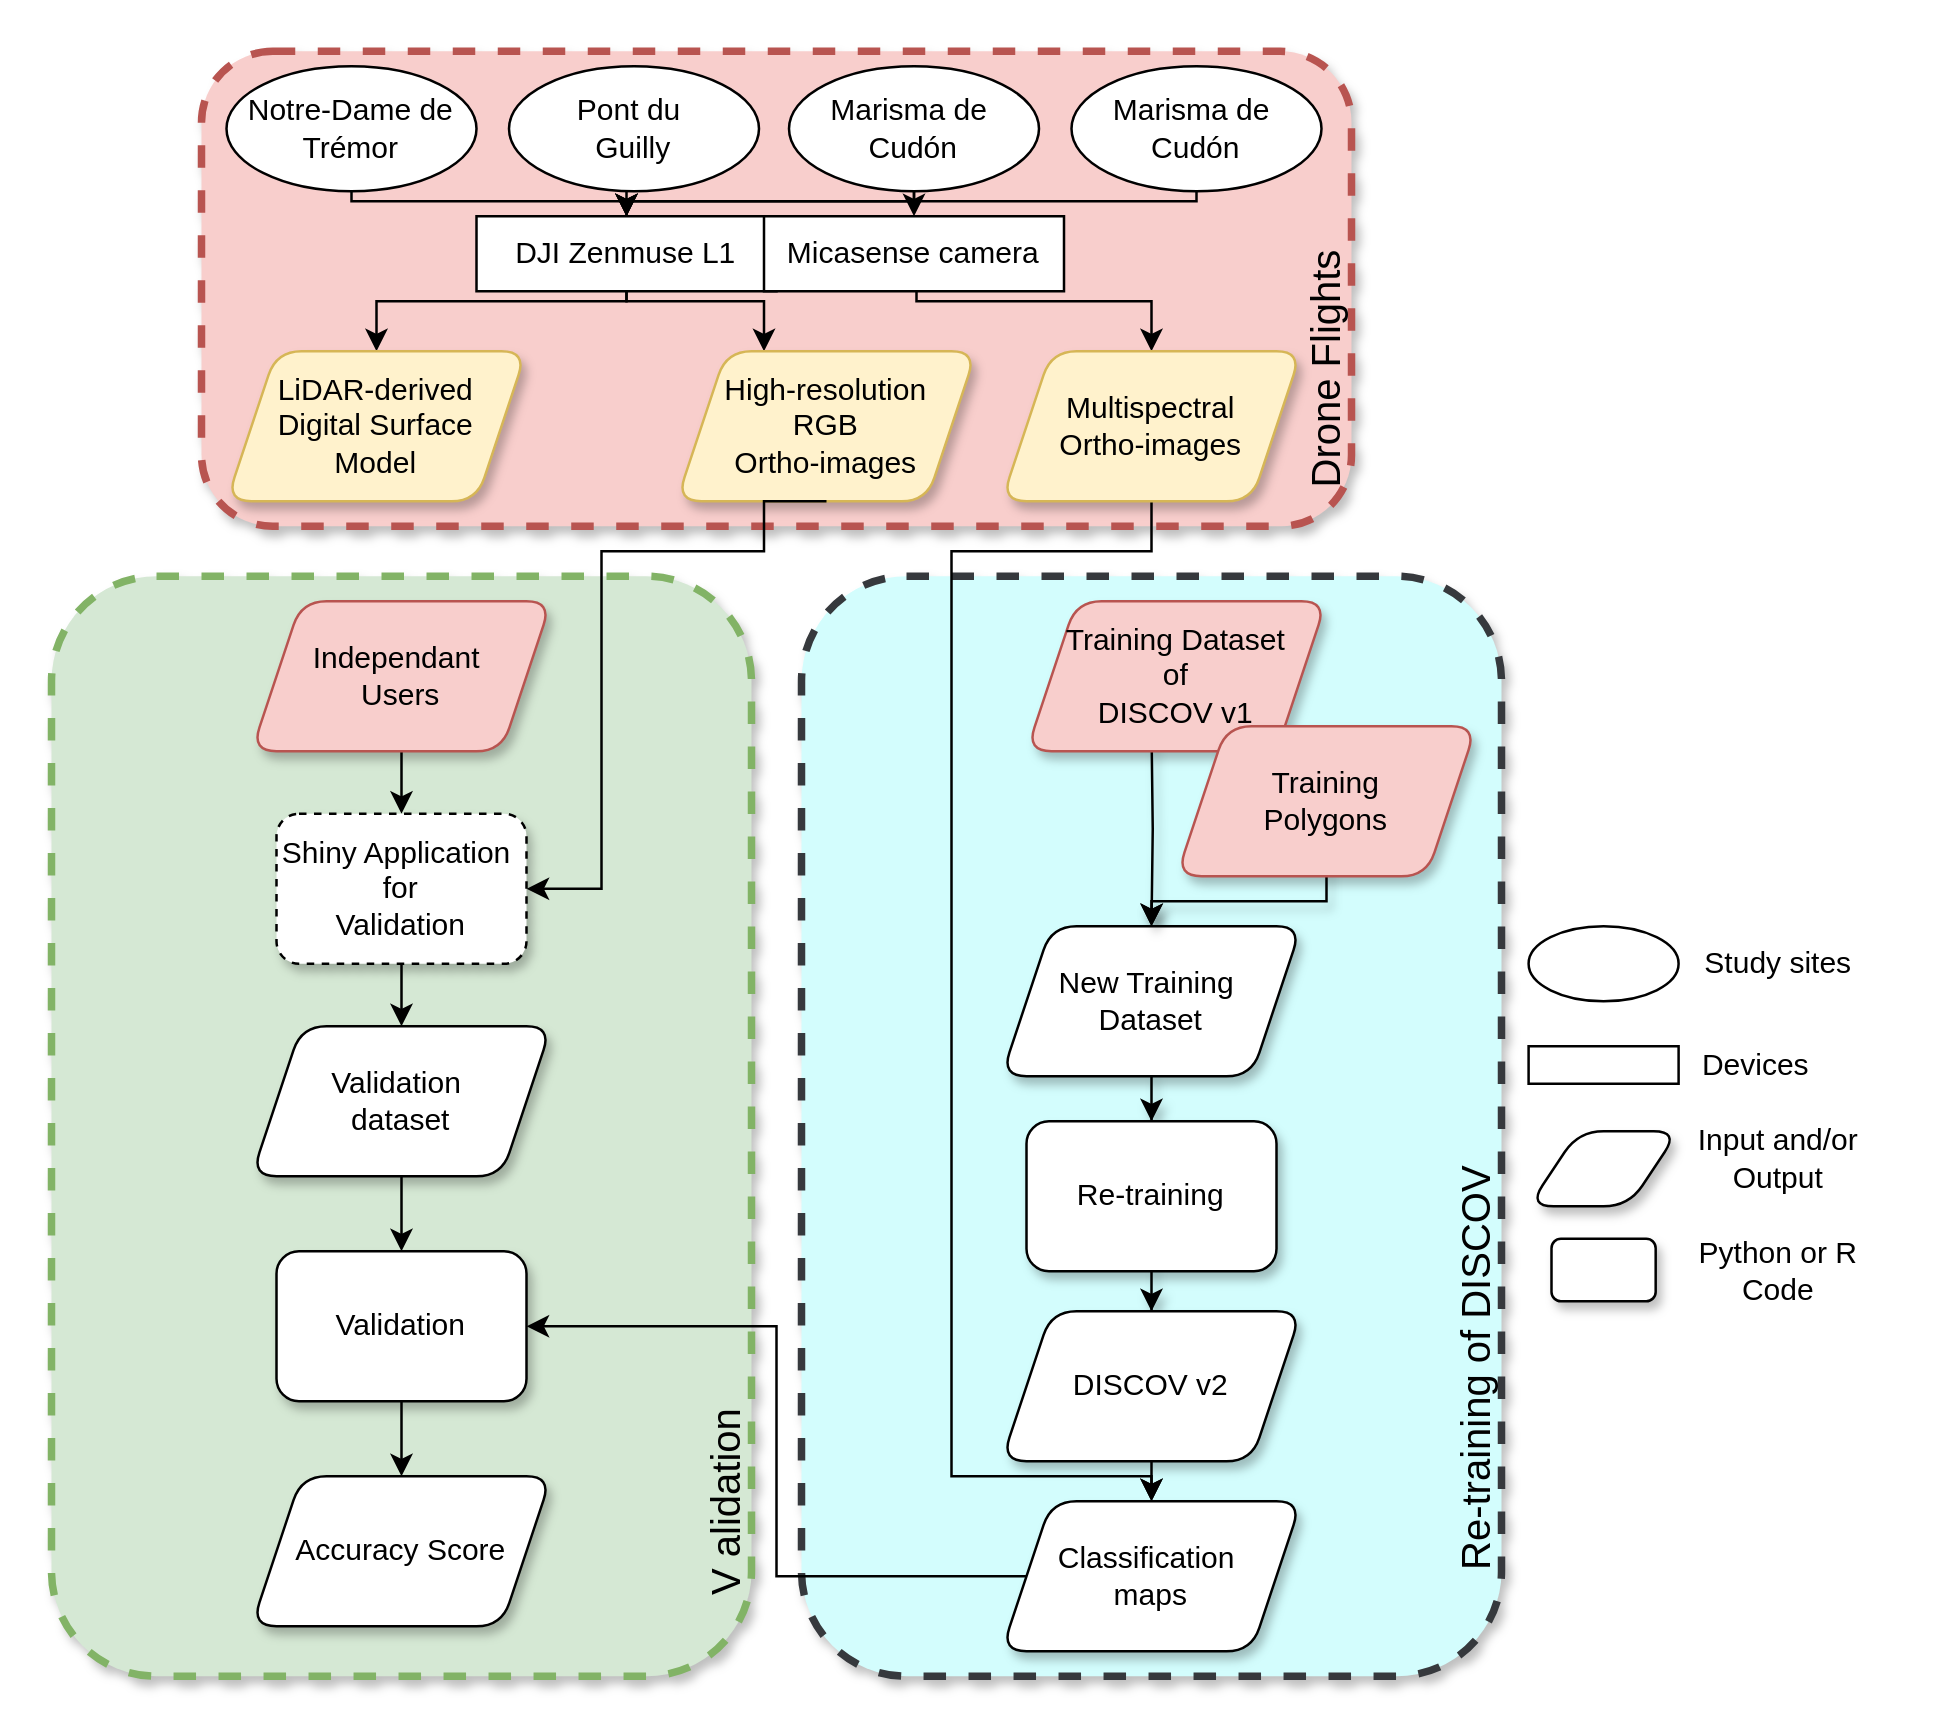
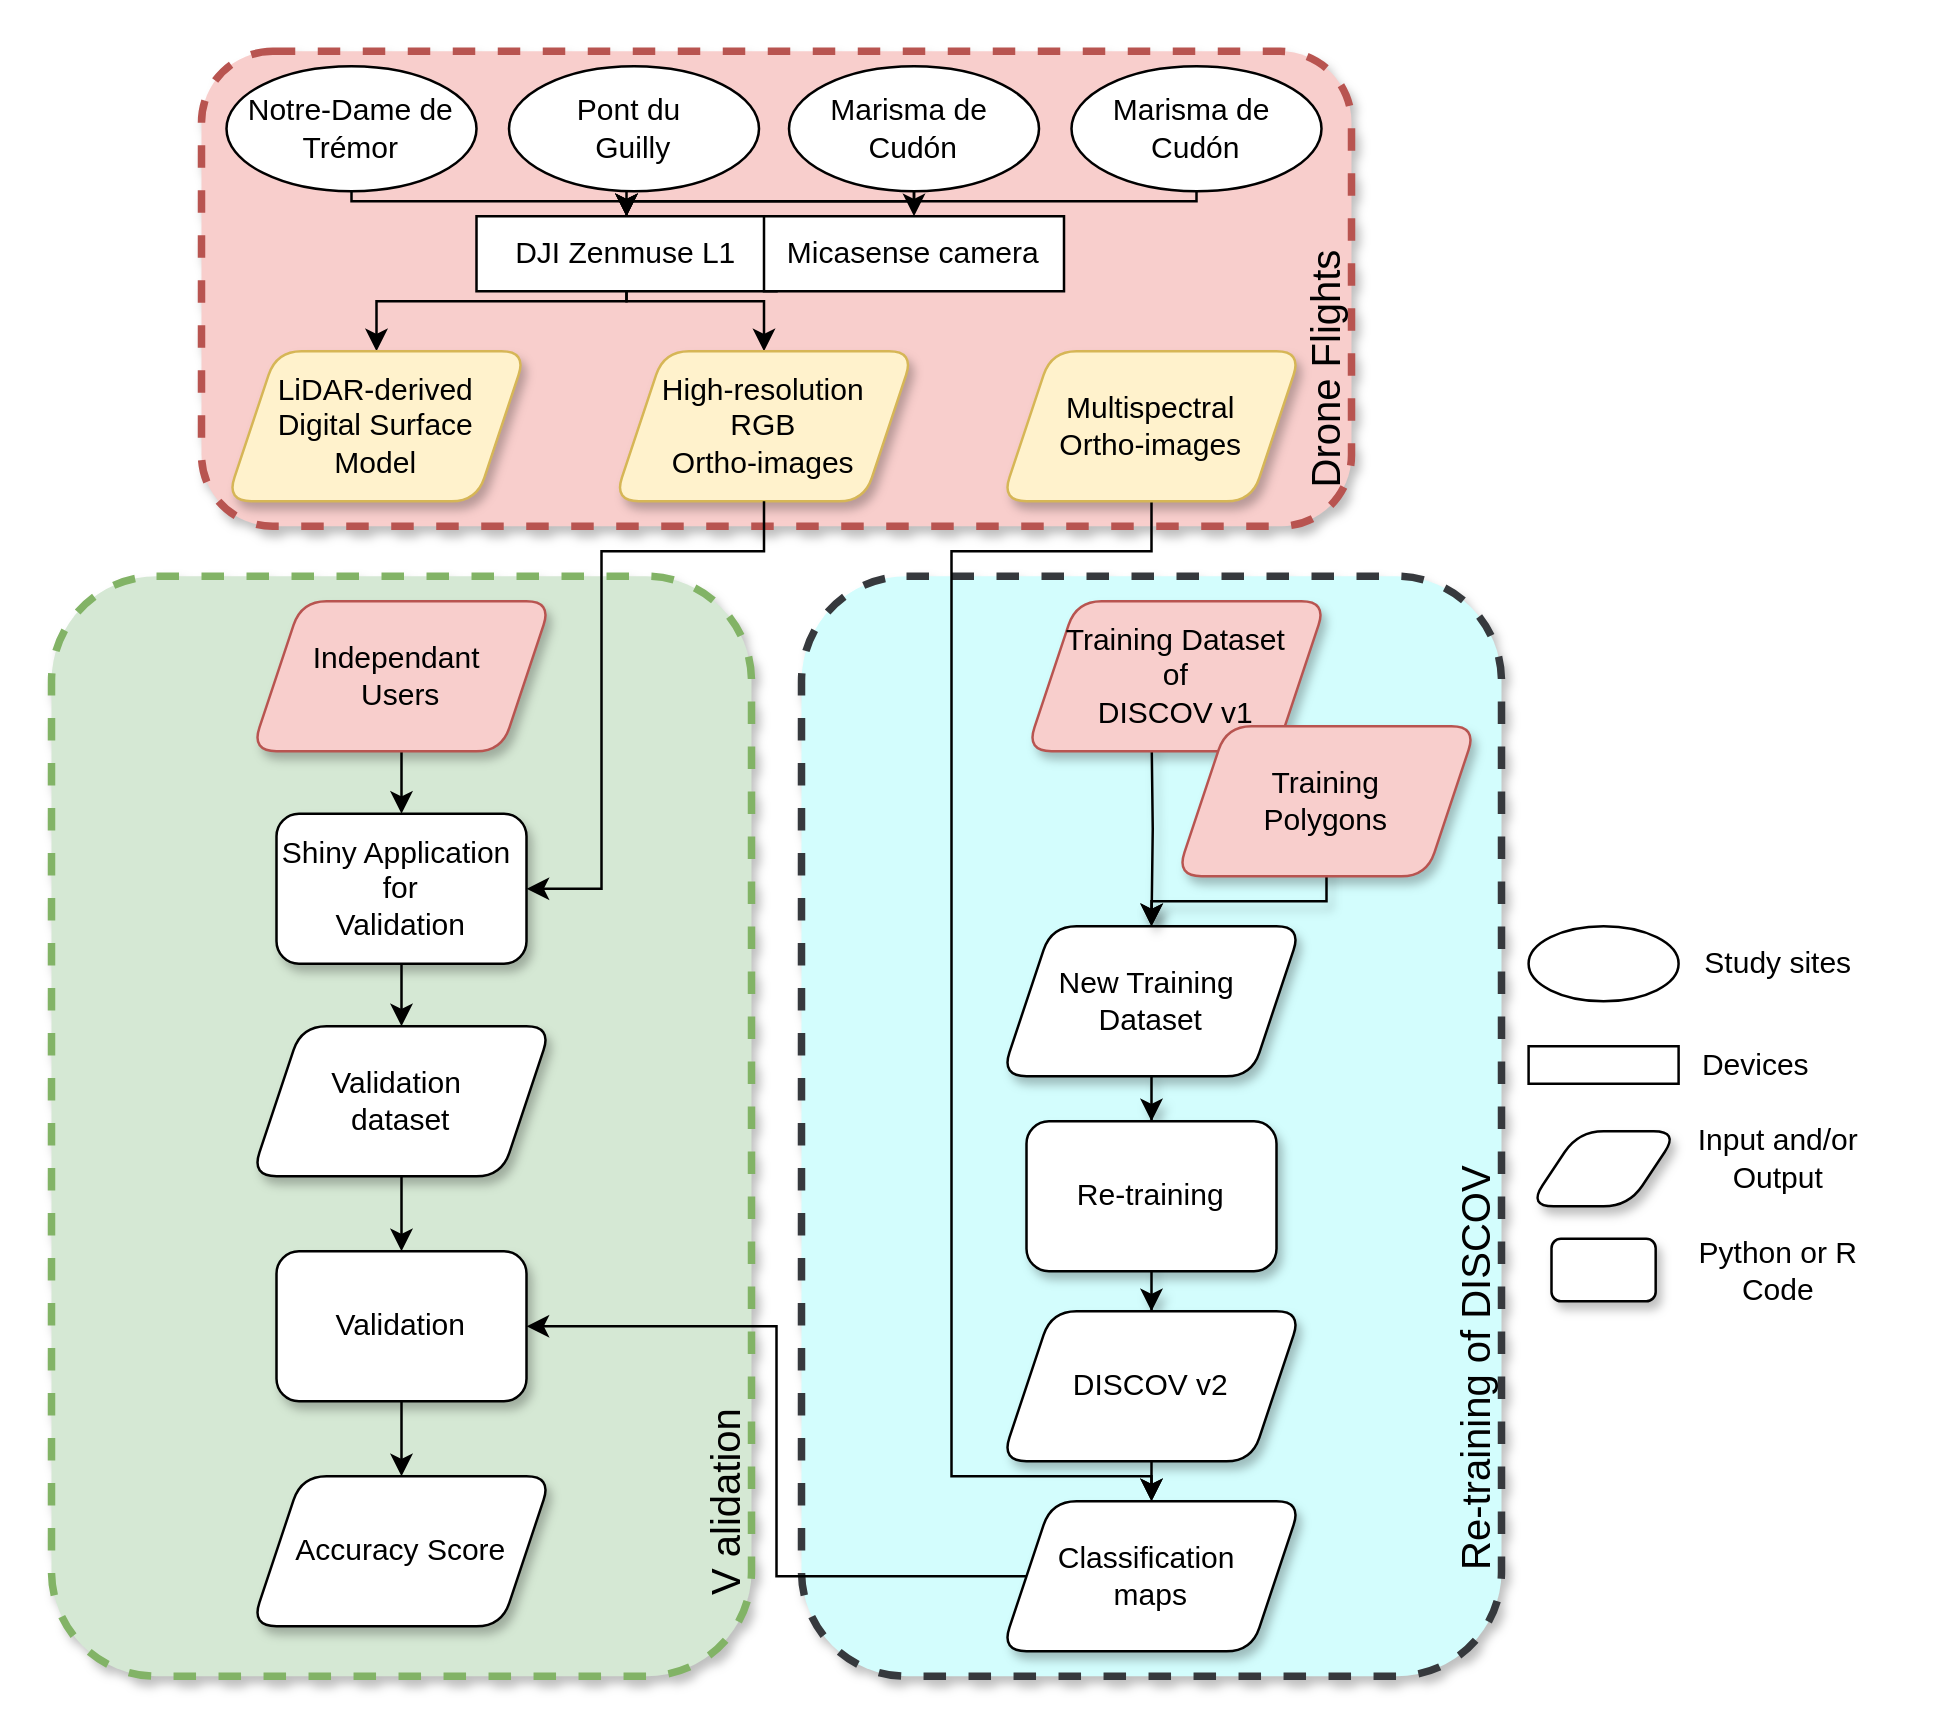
edge "Micasense camera" -> "Multispectral Ortho-images": removed
node "High-resolution RGB Ortho-images": moved (826, 426) -> (764, 426)
node "Shiny Application for Validation": style dashed -> solid
